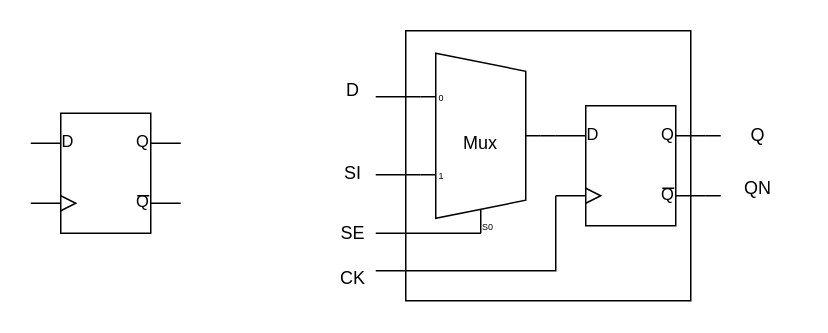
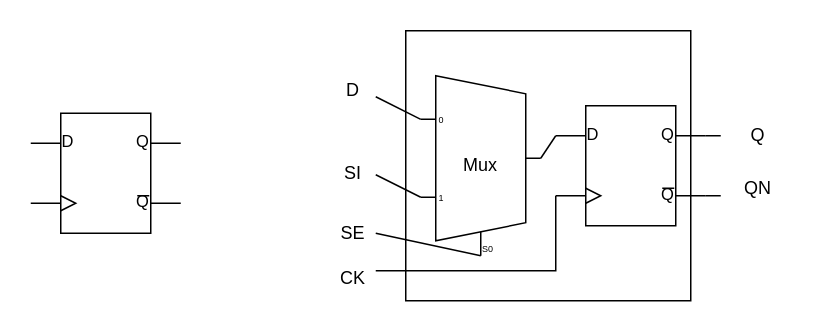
node "Mux": moved (481, 143) -> (481, 166)
